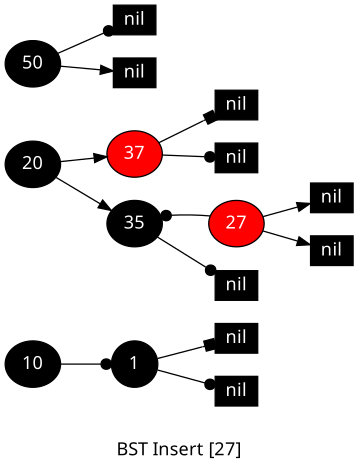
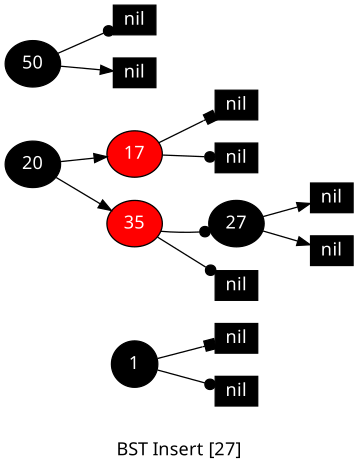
node "37": label "37" -> "17"
edge "27" -> "35": reversed
node "35": fillcolor black -> red
node "27": fillcolor red -> black
node "10": removed
